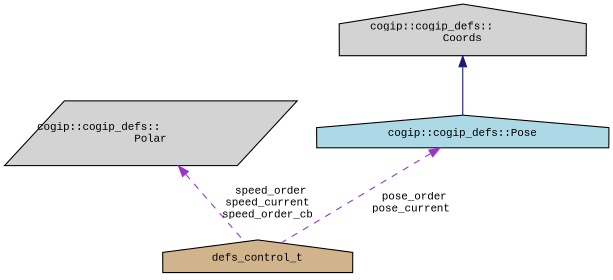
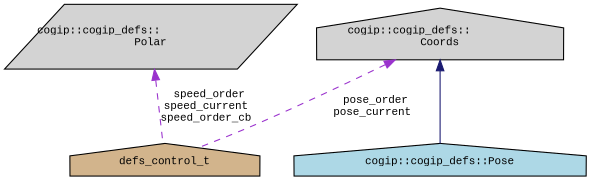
edge "defs_control_t" -> "cogip::cogip_defs::Pose": now "defs_control_t" -> "cogip::cogip_defs:: Coords"
